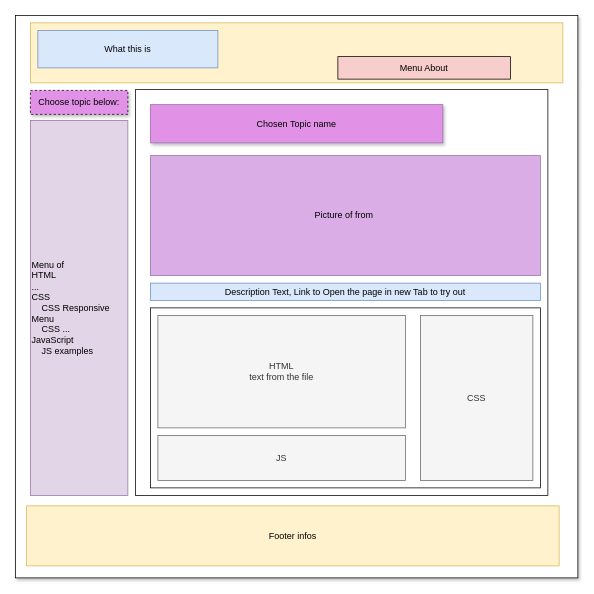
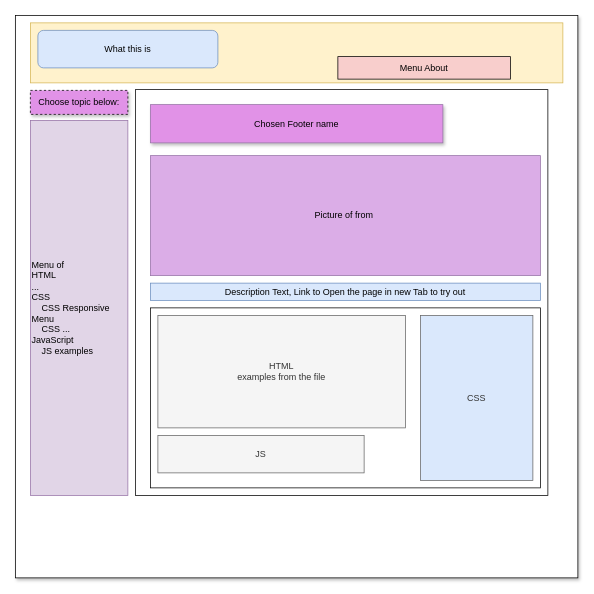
node "What this is": shape rectangle -> rounded rectangle
node "Chosen Topic name": label "Chosen Topic name" -> "Chosen Footer name"
node "HTML text from the file": label "HTML text from the file" -> "HTML examples from the file"
node "CSS": fillcolor #f5f5f5 -> #dae8fc
node "JS": size 248x45 -> 206x38
node "Footer infos": removed
